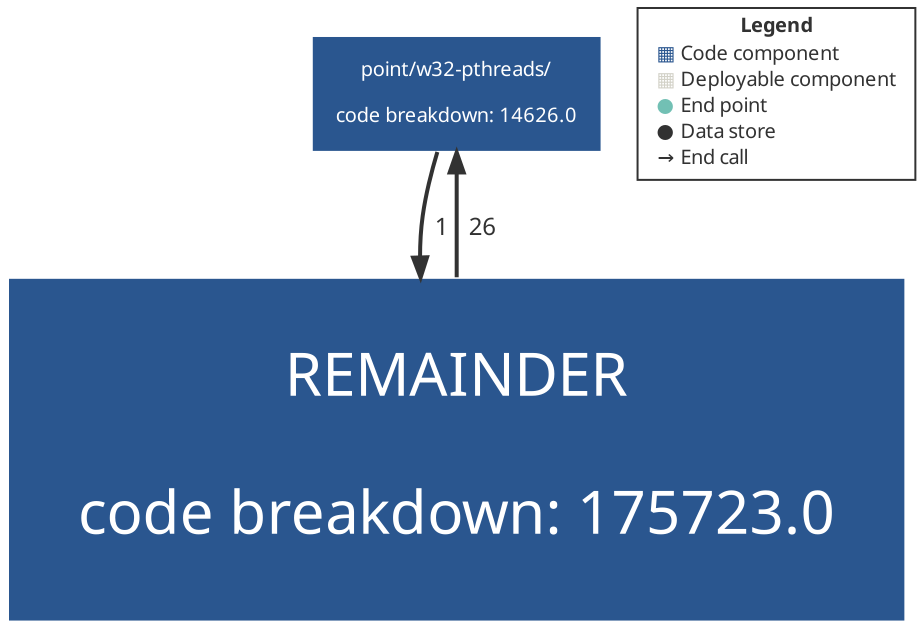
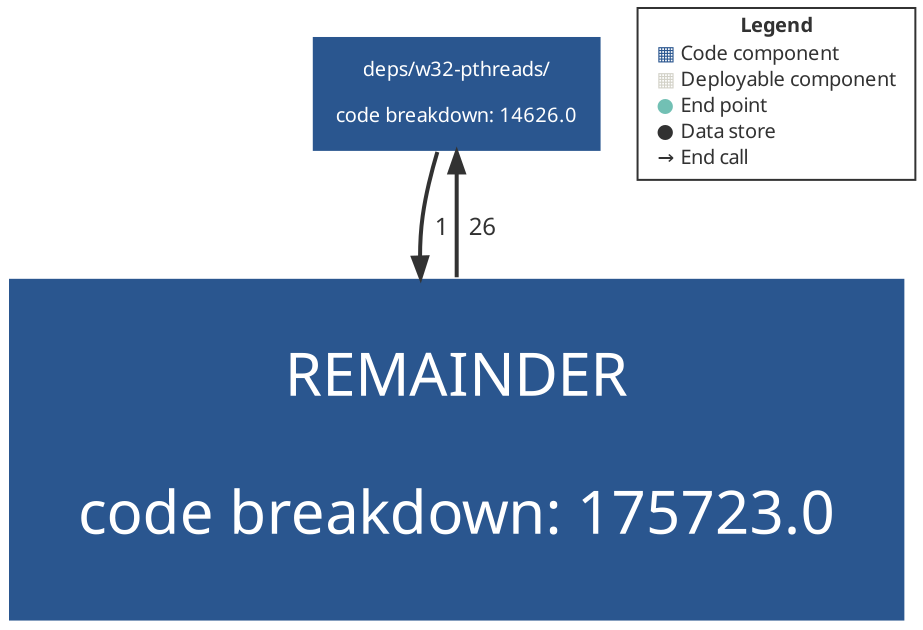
node "point/w32-pthreads/ code breakdown: 14626.0": label "point/w32-pthreads/ code breakdown: 14626.0" -> "deps/w32-pthreads/ code breakdown: 14626.0"
